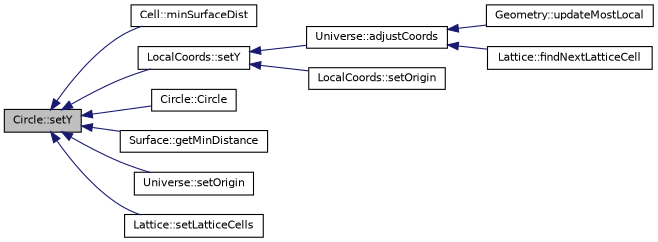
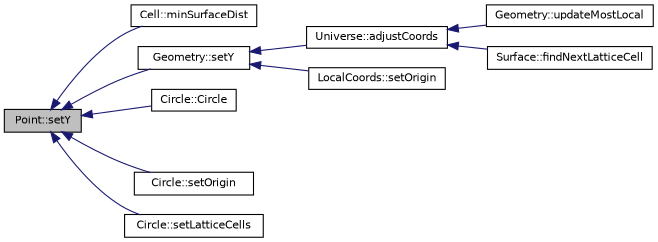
node "LocalCoords::setY": label "LocalCoords::setY" -> "Geometry::setY"
node "Lattice::findNextLatticeCell": label "Lattice::findNextLatticeCell" -> "Surface::findNextLatticeCell"
node "Circle::setY": label "Circle::setY" -> "Point::setY"
node "Surface::getMinDistance": removed
node "Universe::setOrigin": label "Universe::setOrigin" -> "Circle::setOrigin"
node "Lattice::setLatticeCells": label "Lattice::setLatticeCells" -> "Circle::setLatticeCells"
